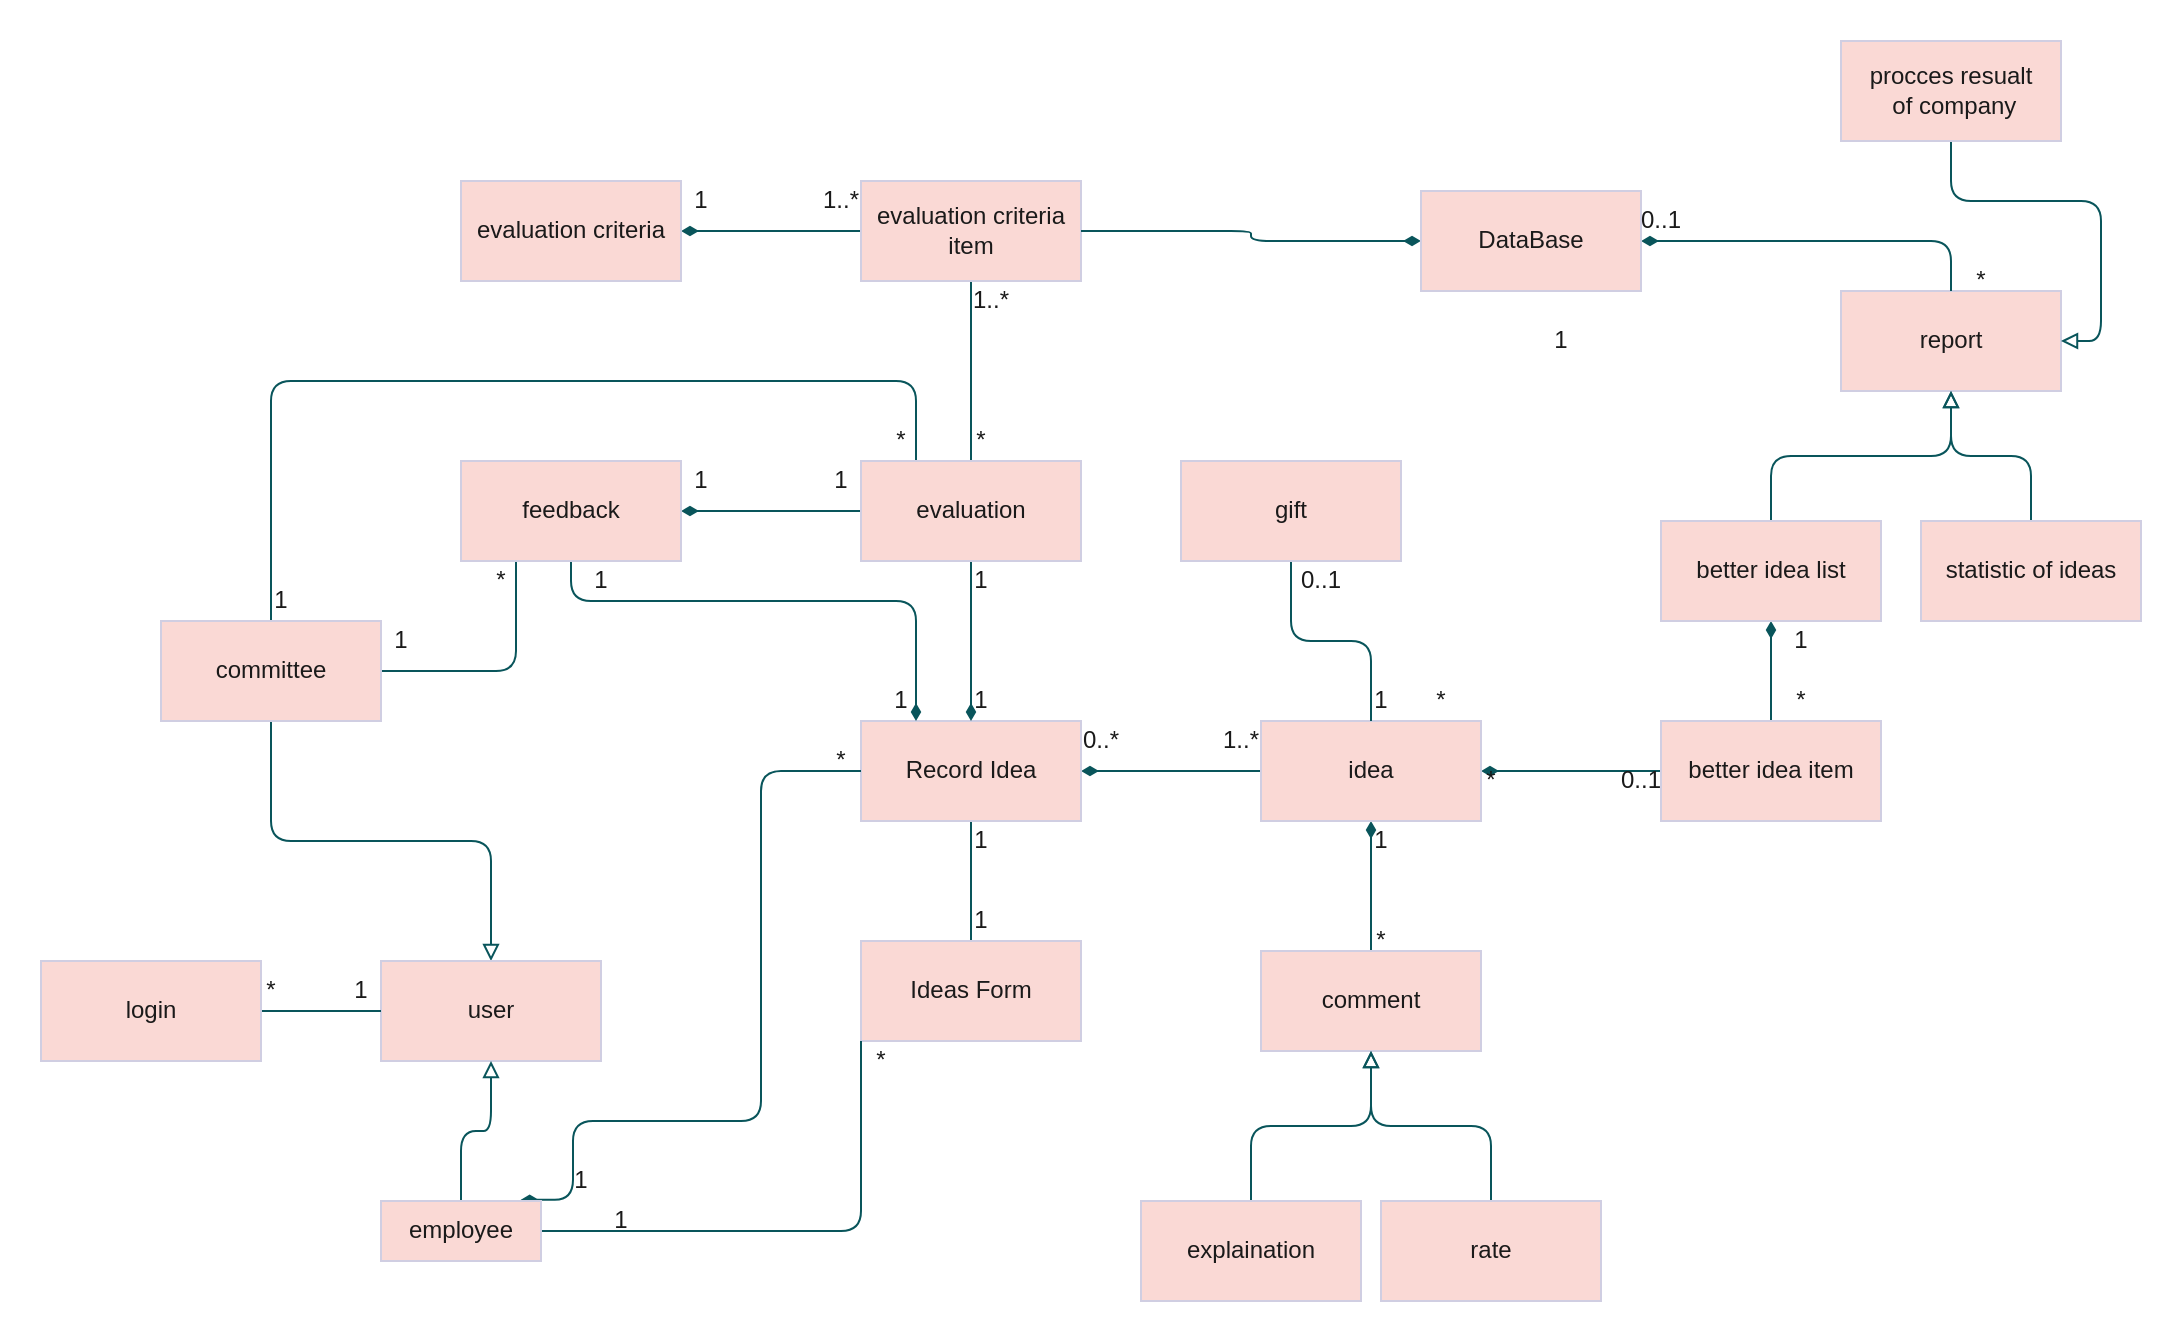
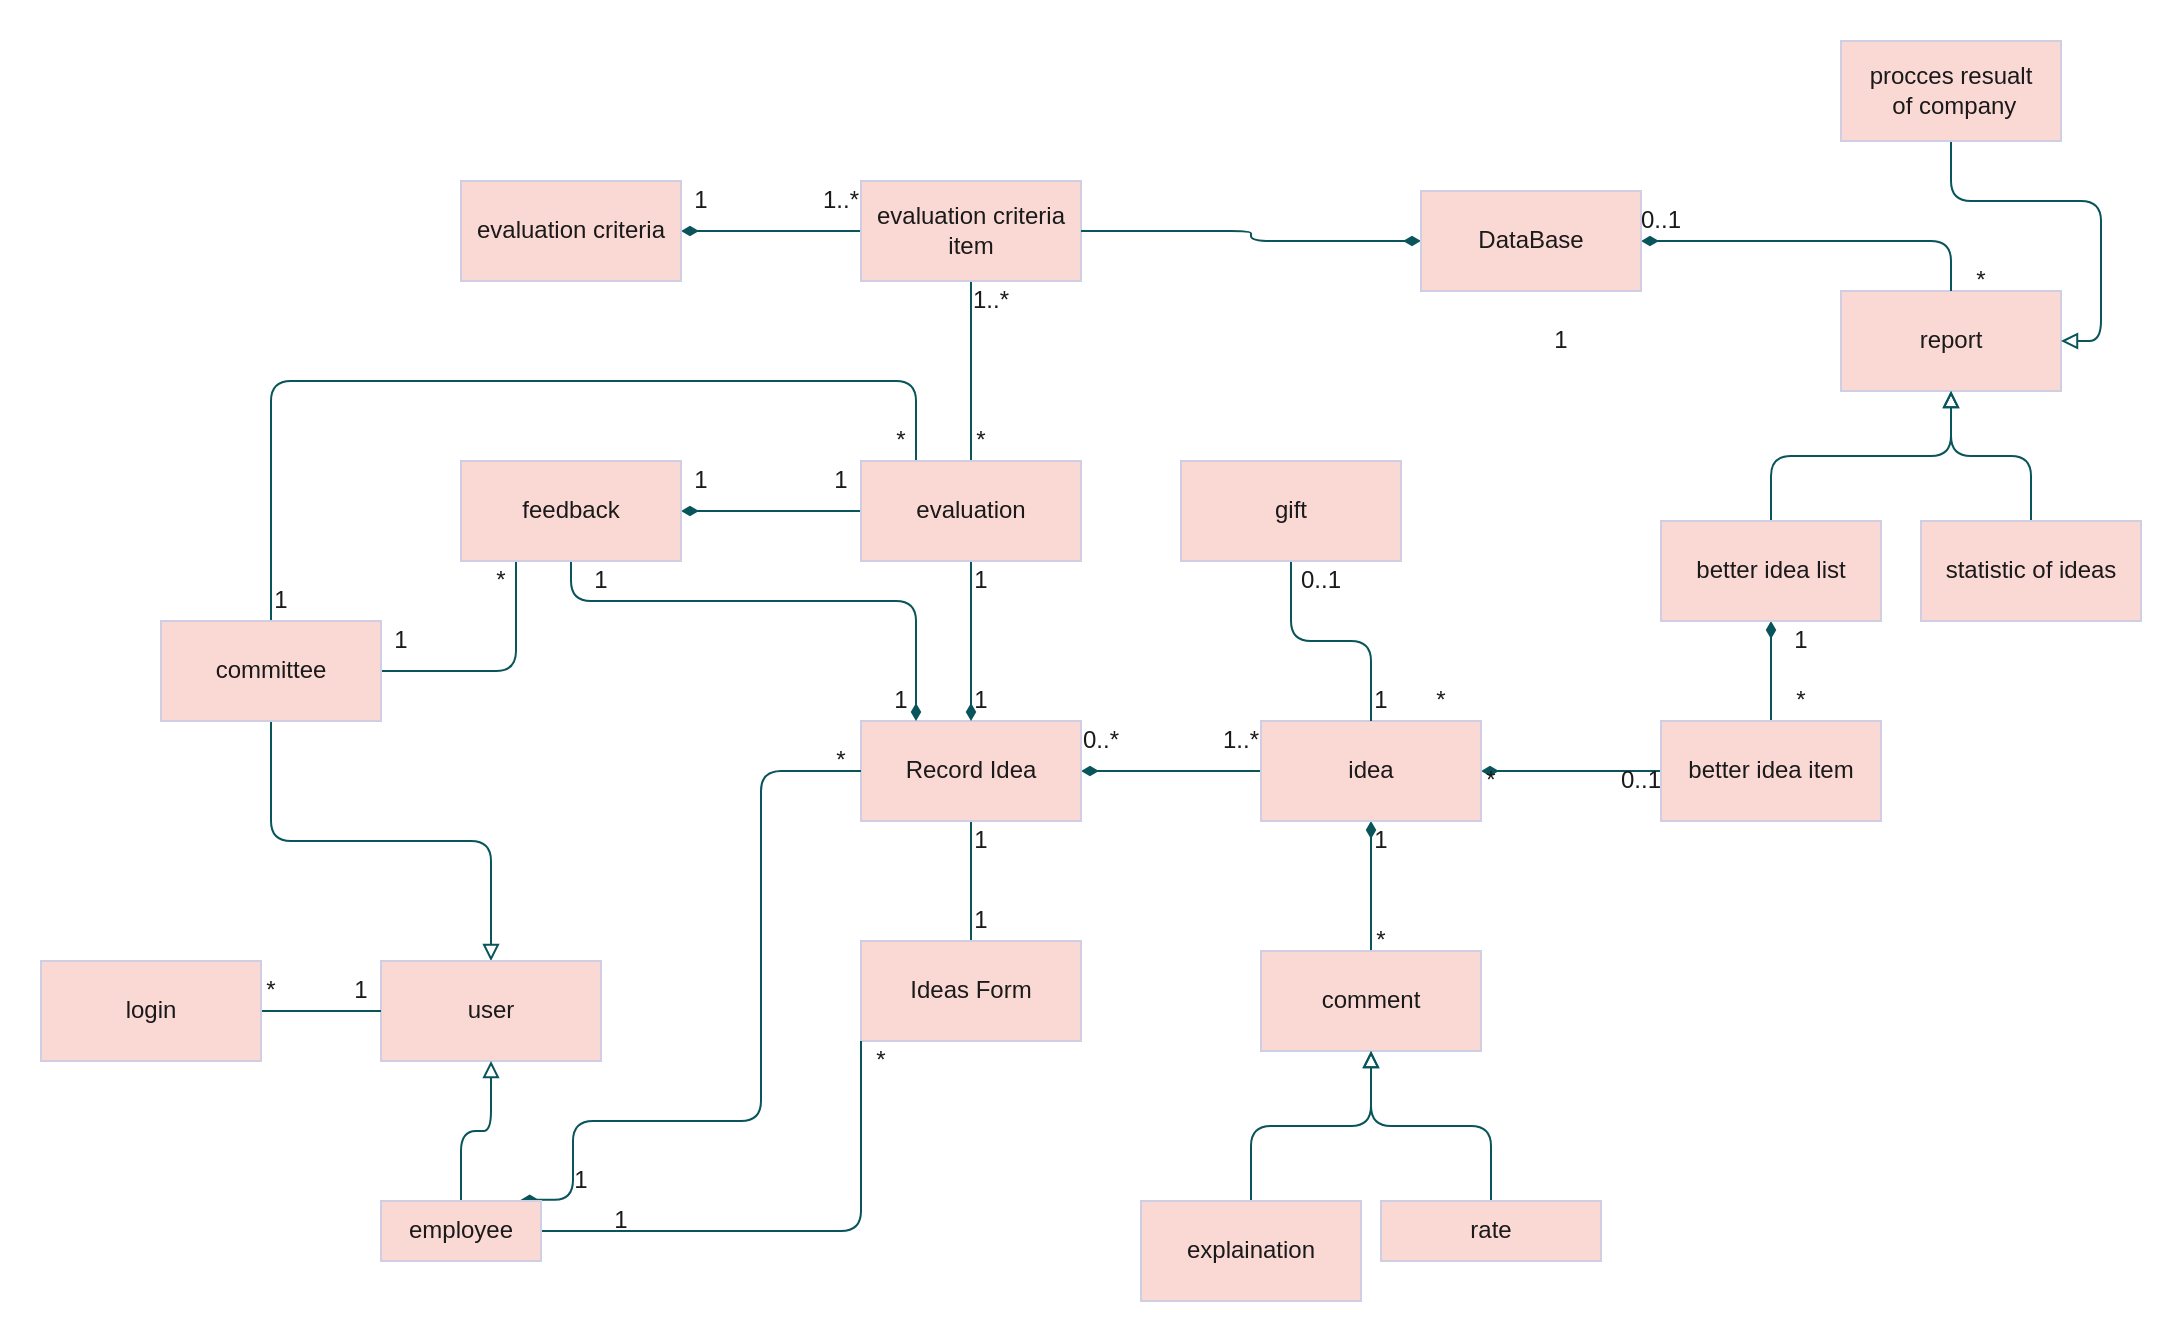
node "rate": size 220x100 -> 220x60
